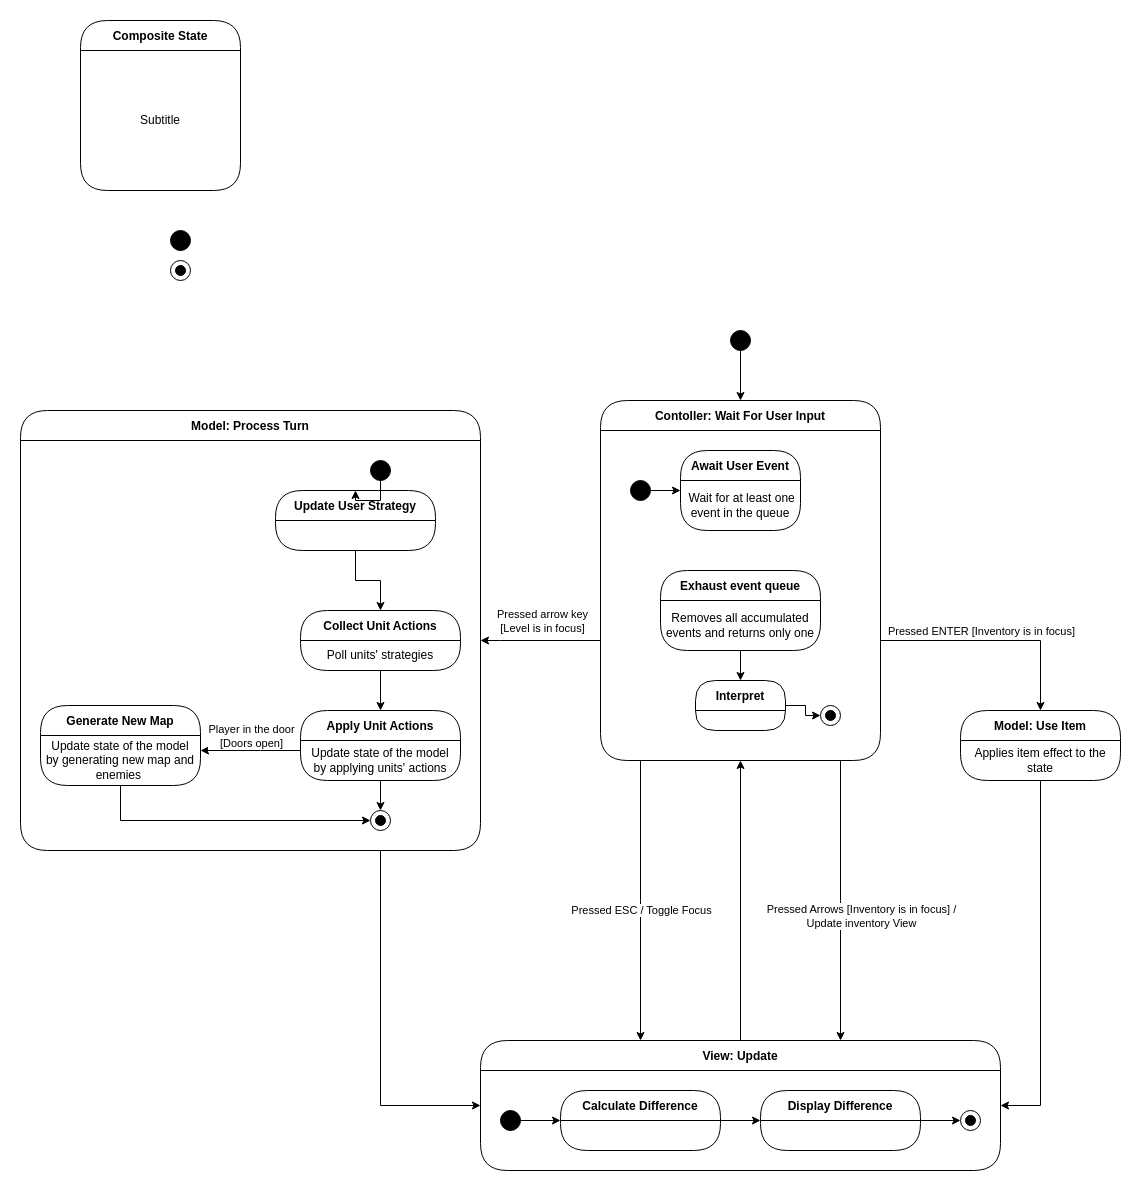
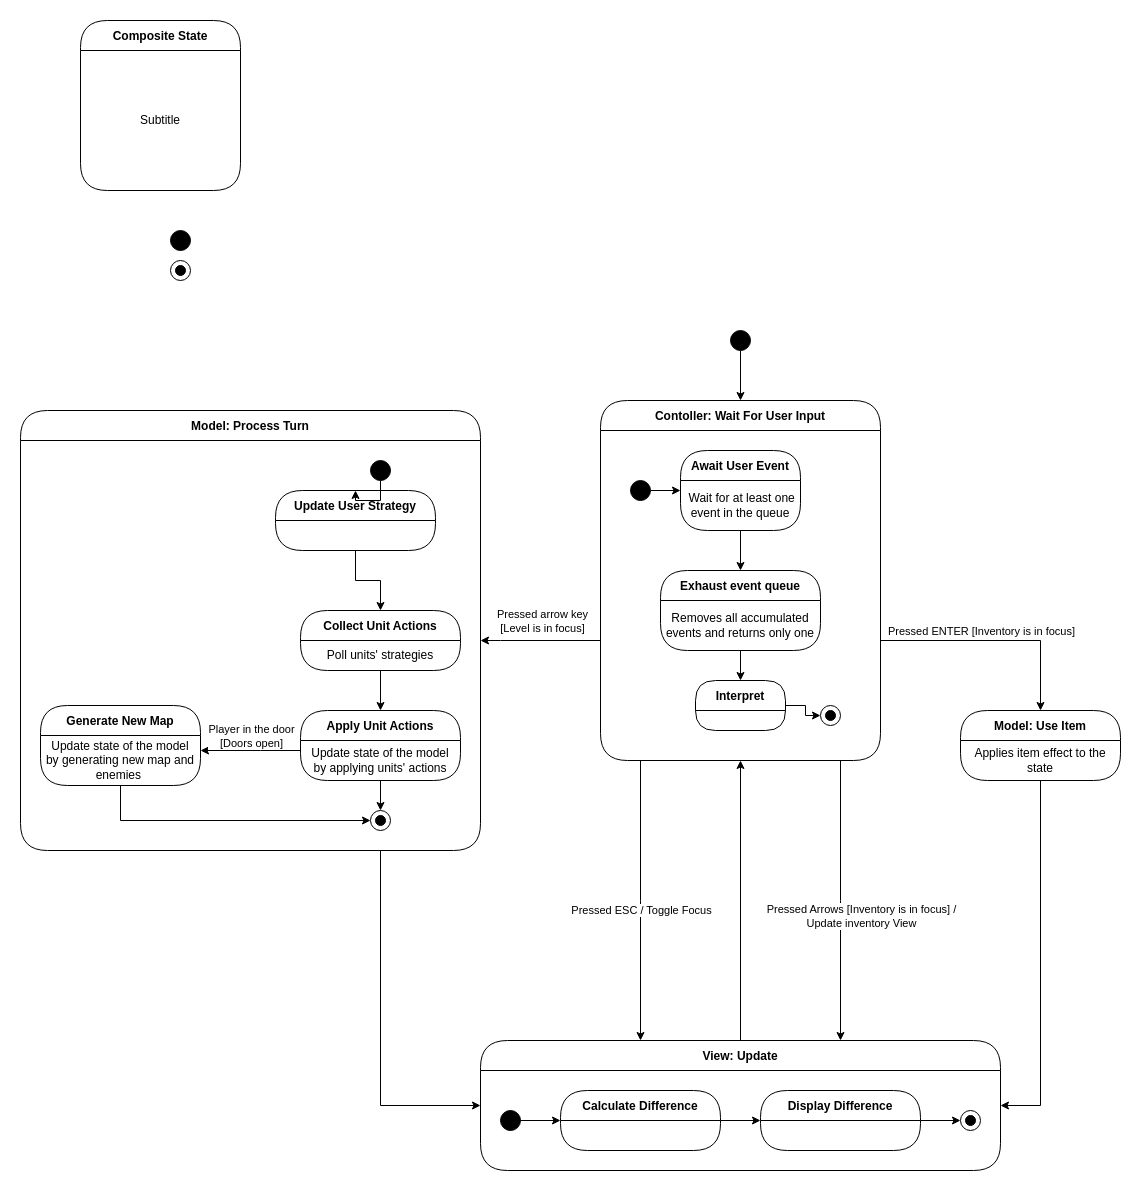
edge "Await User Event" -> "Exhaust event queue": added
